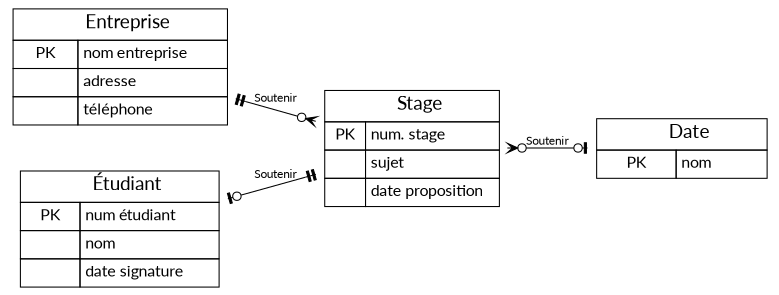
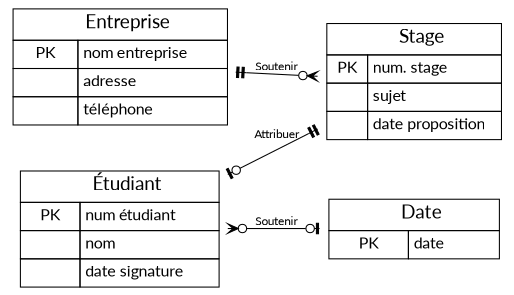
edge "Stage" -- "Date": now "Étudiant" -- "Date"
node "Date": text "nom" -> "date"
edge "Stage" -- "Étudiant": label "Soutenir" -> "Attribuer"
